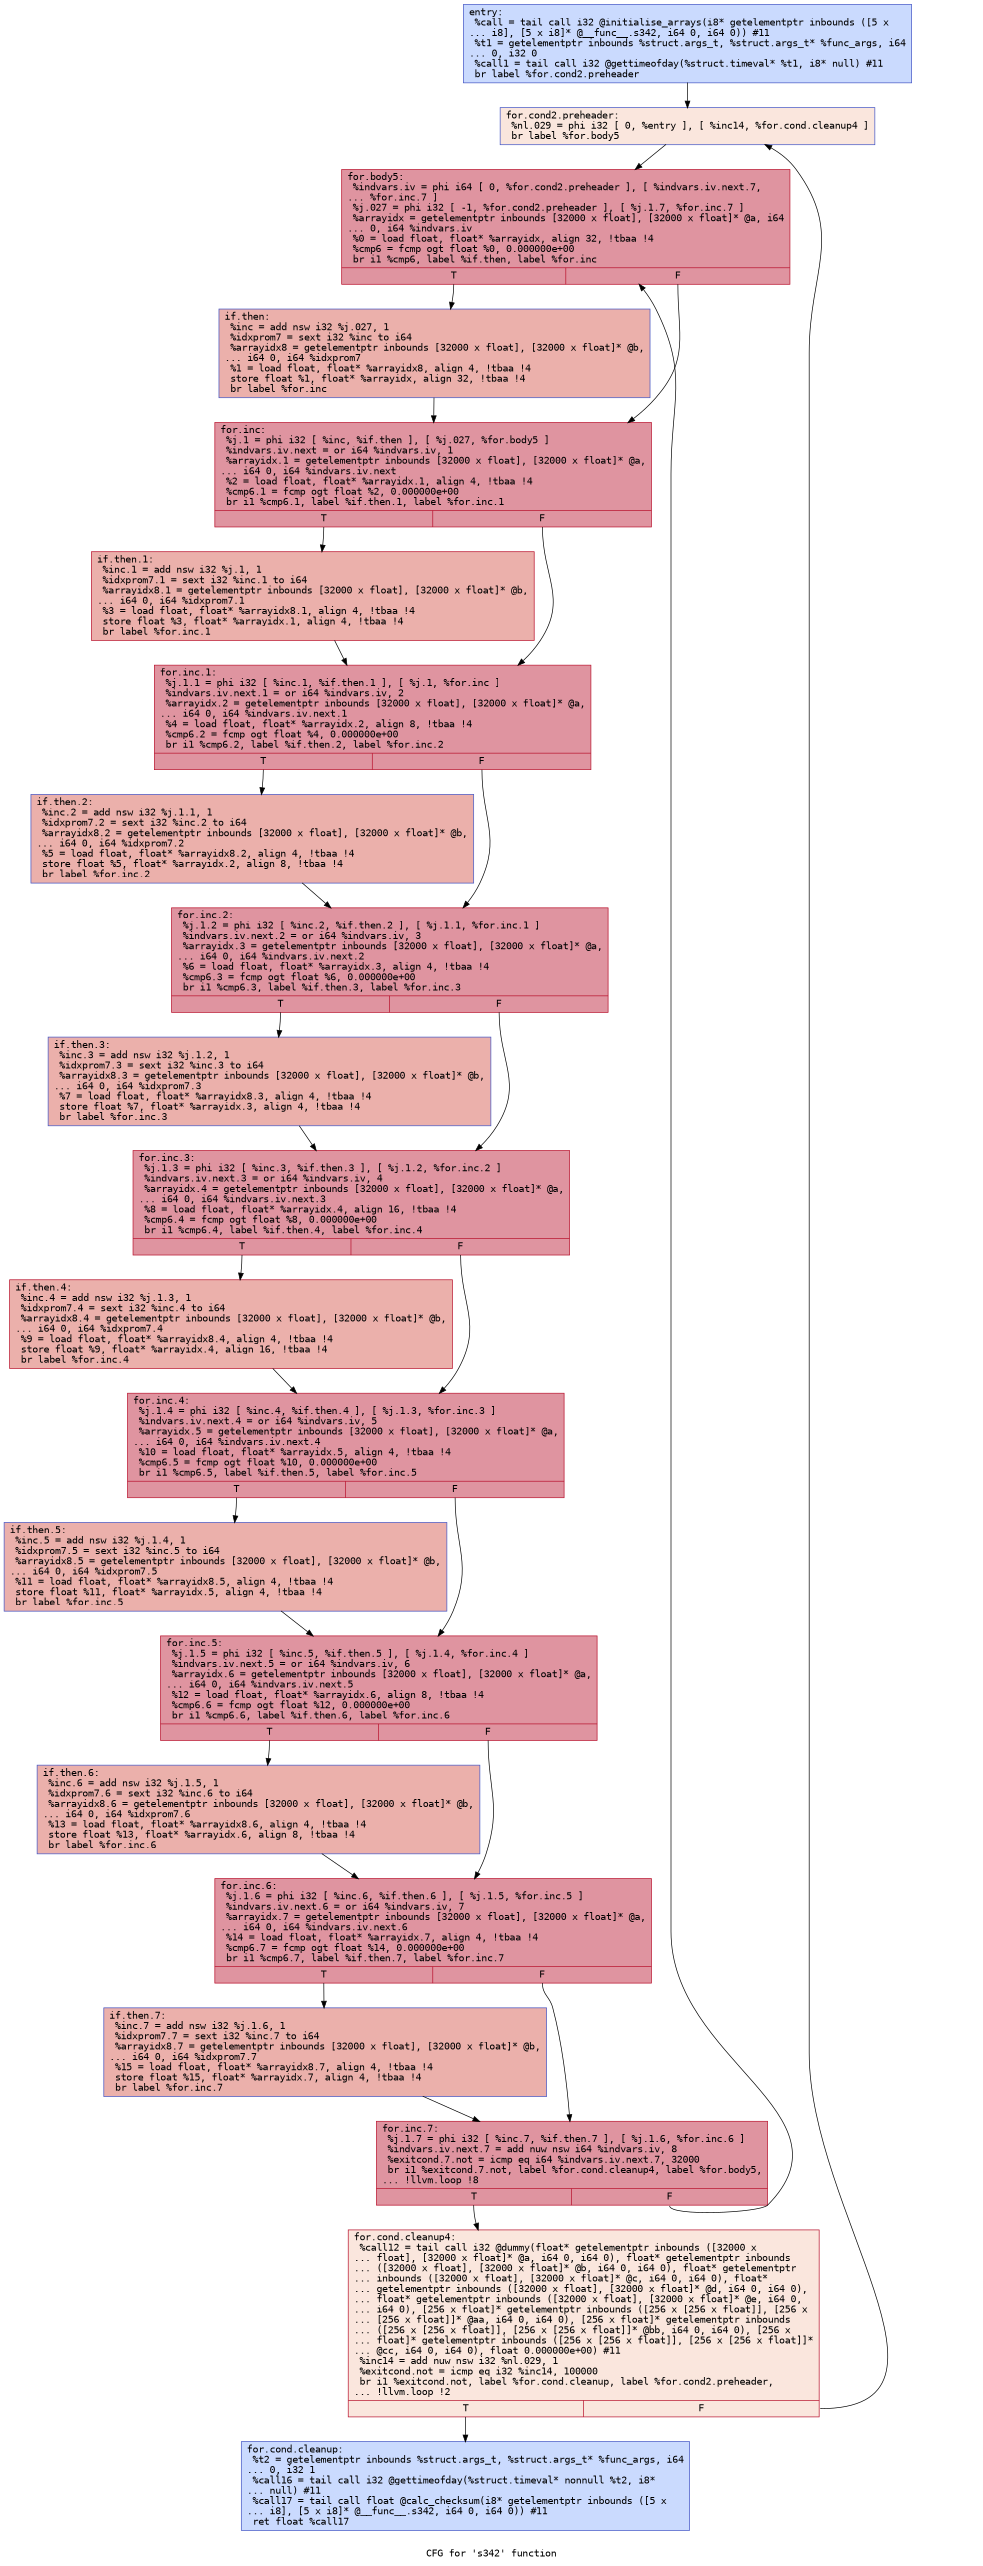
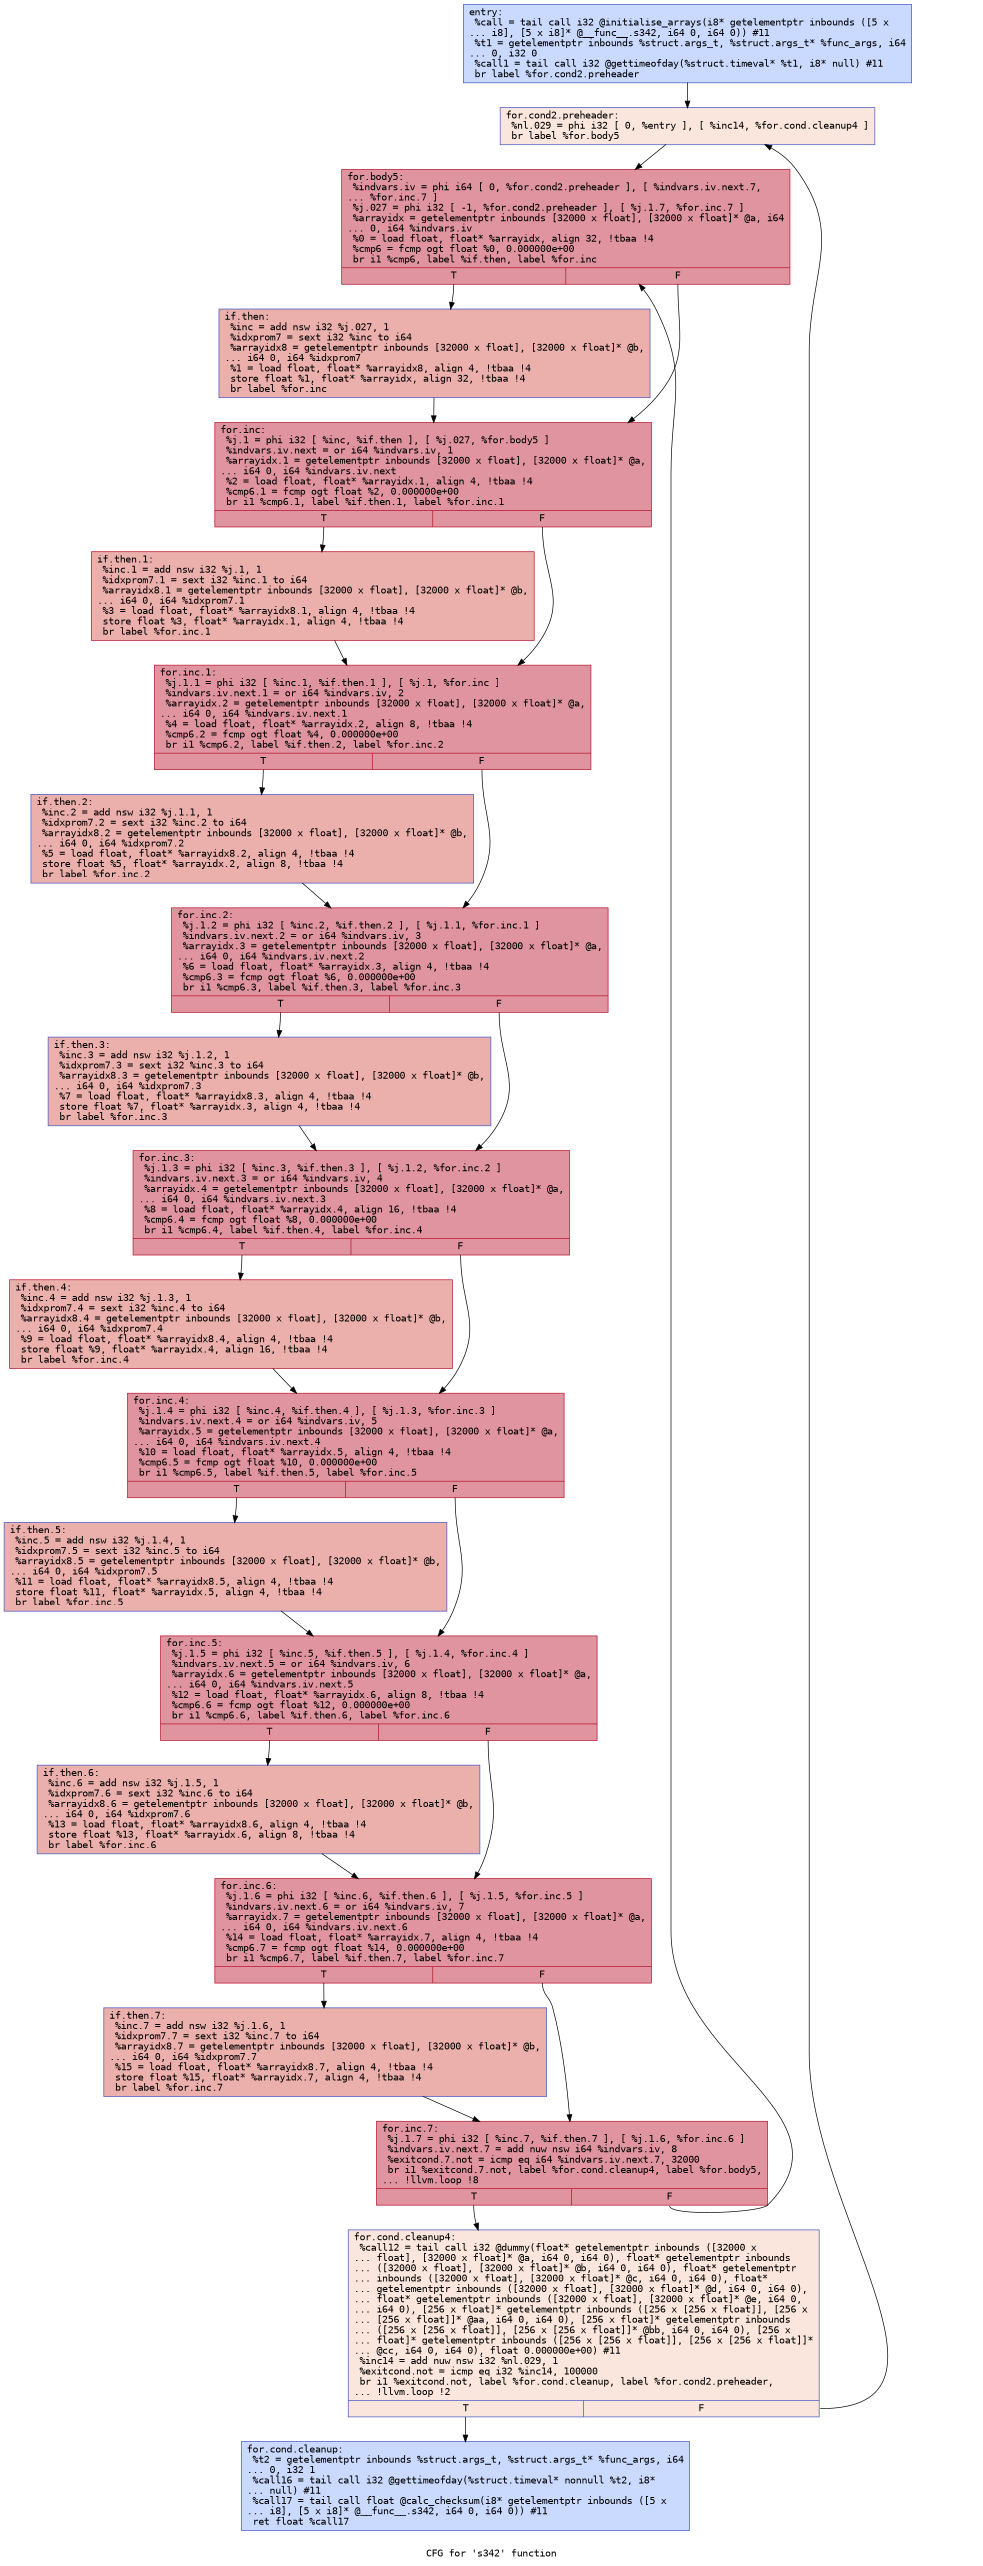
node "for.cond.cleanup4:": color #b70d28ff -> #3d50c3ff
